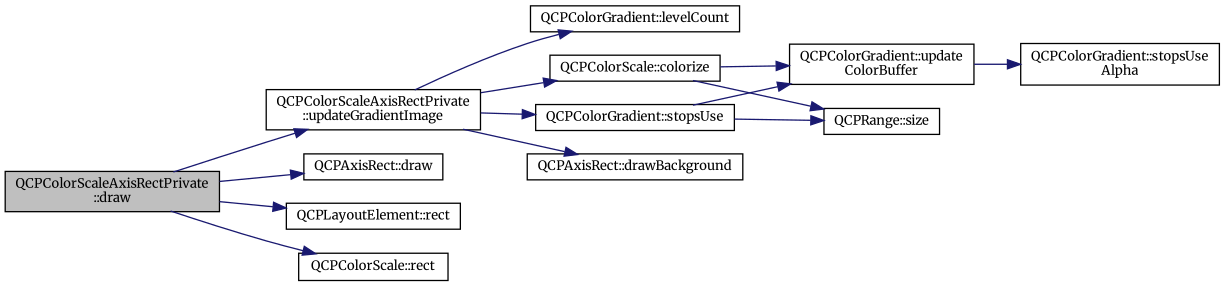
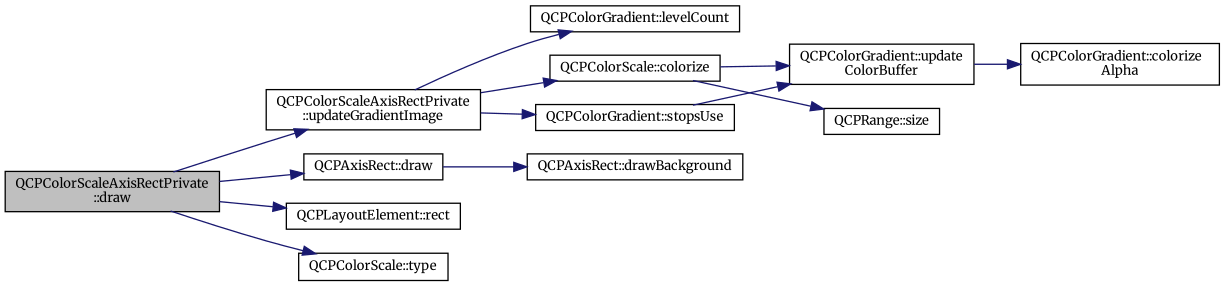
node "QCPColorGradient::stopsUse Alpha": label "QCPColorGradient::stopsUse Alpha" -> "QCPColorGradient::colorize Alpha"
edge "QCPColorGradient::stopsUse" -> "QCPRange::size": removed
edge "QCPColorScaleAxisRectPrivate ::updateGradientImage" -> "QCPAxisRect::drawBackground": now "QCPAxisRect::draw" -> "QCPAxisRect::drawBackground"
node "QCPColorScale::rect": label "QCPColorScale::rect" -> "QCPColorScale::type"
